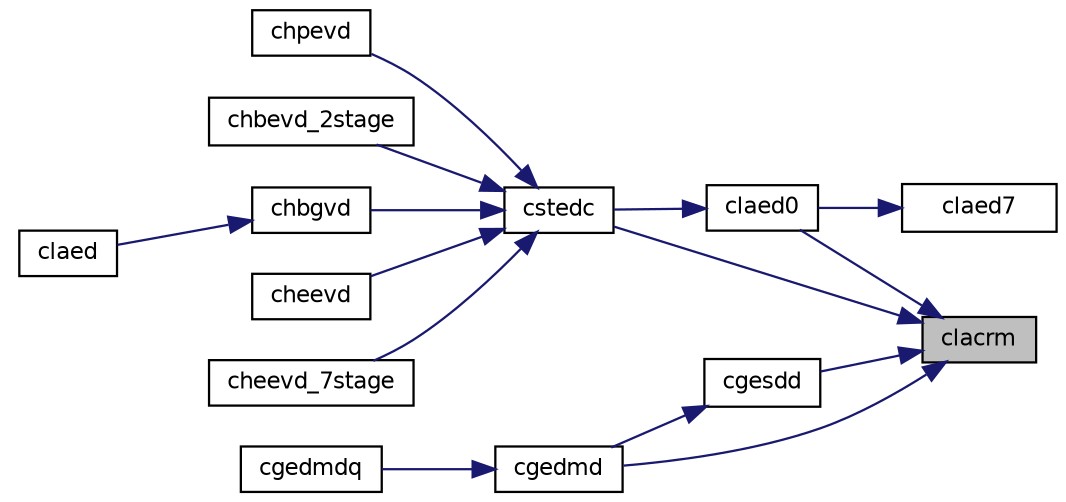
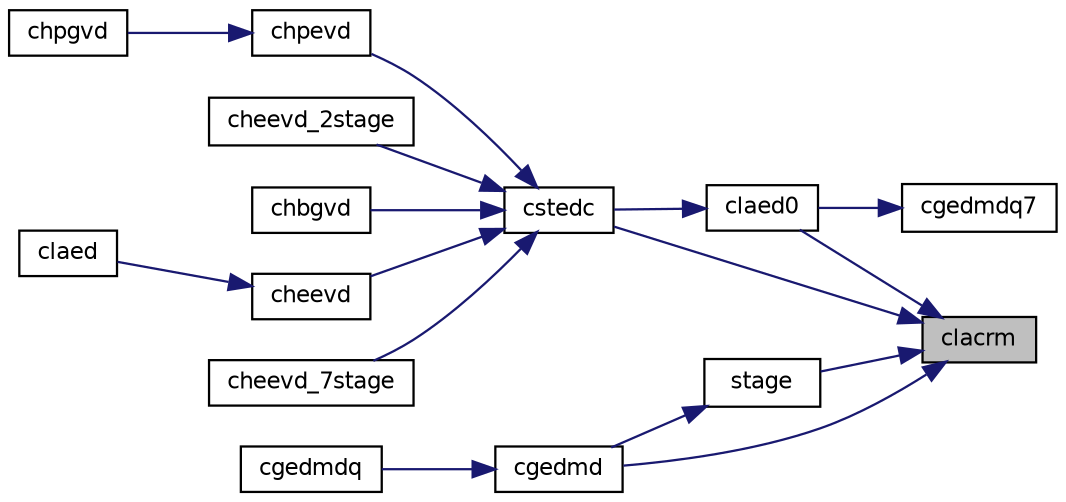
node "chpgvd": added
node "chbevd_2stage": label "chbevd_2stage" -> "cheevd_2stage"
node "claed7": label "claed7" -> "cgedmdq7"
edge "claed" -> "chbgvd": now "claed" -> "cheevd"
node "cgesdd": label "cgesdd" -> "stage"
